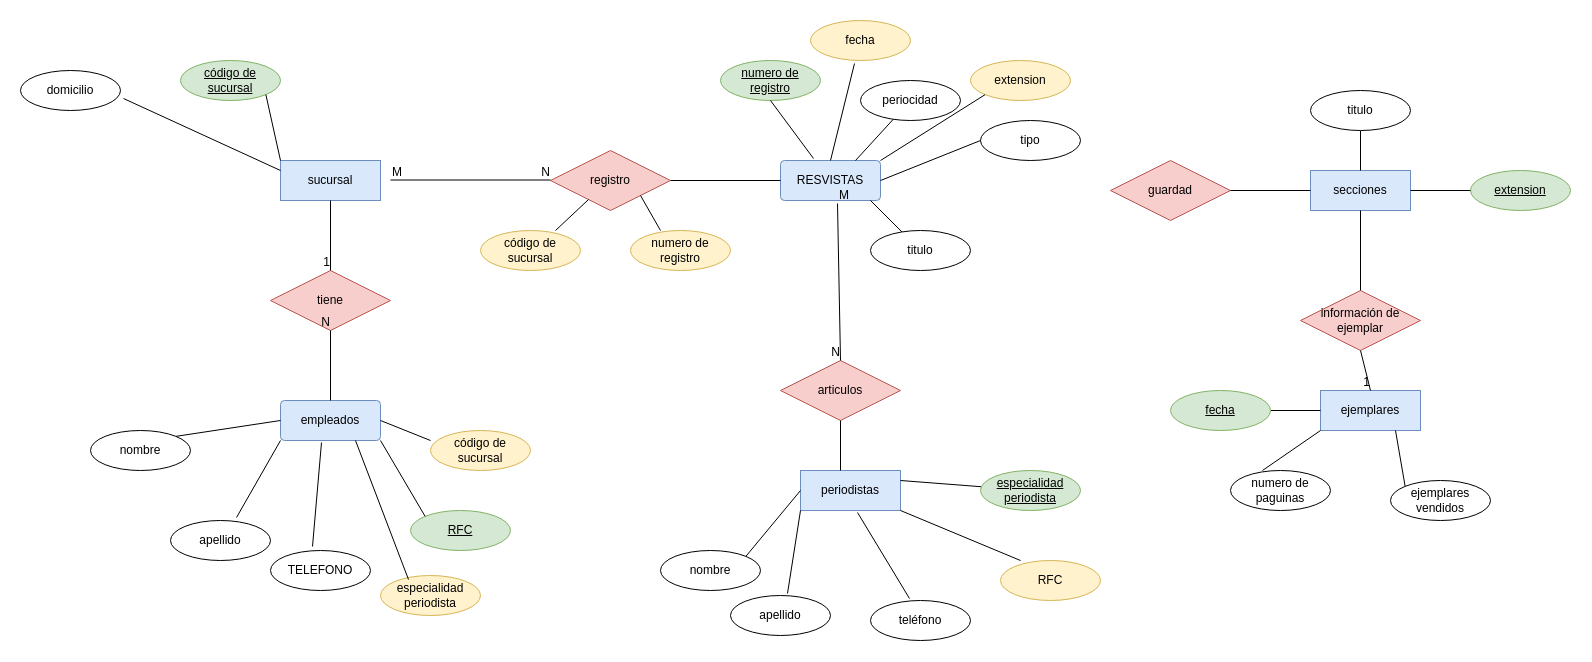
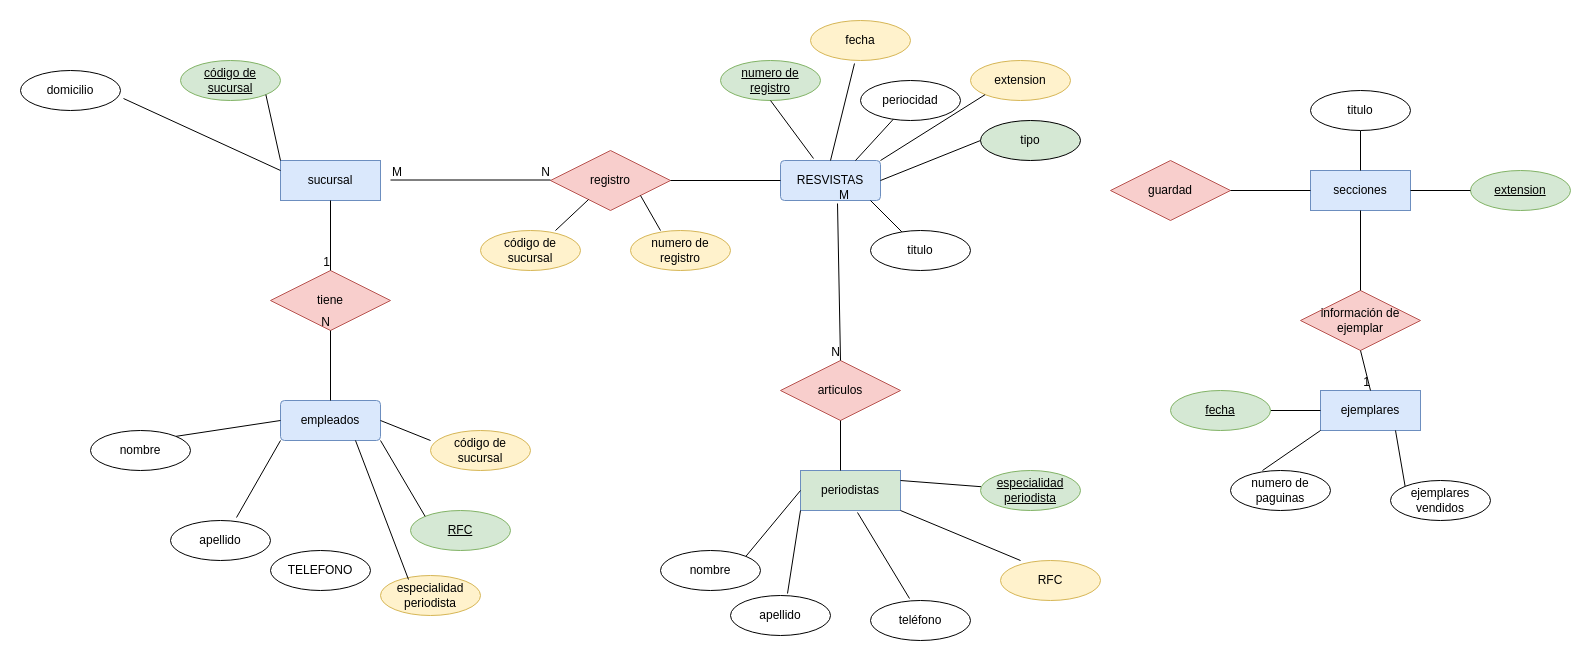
node "tipo": fillcolor #ffffff -> #d5e8d4
node "periodistas": fillcolor #dae8fc -> #d5e8d4
edge "empleados" -- "TELEFONO": removed
